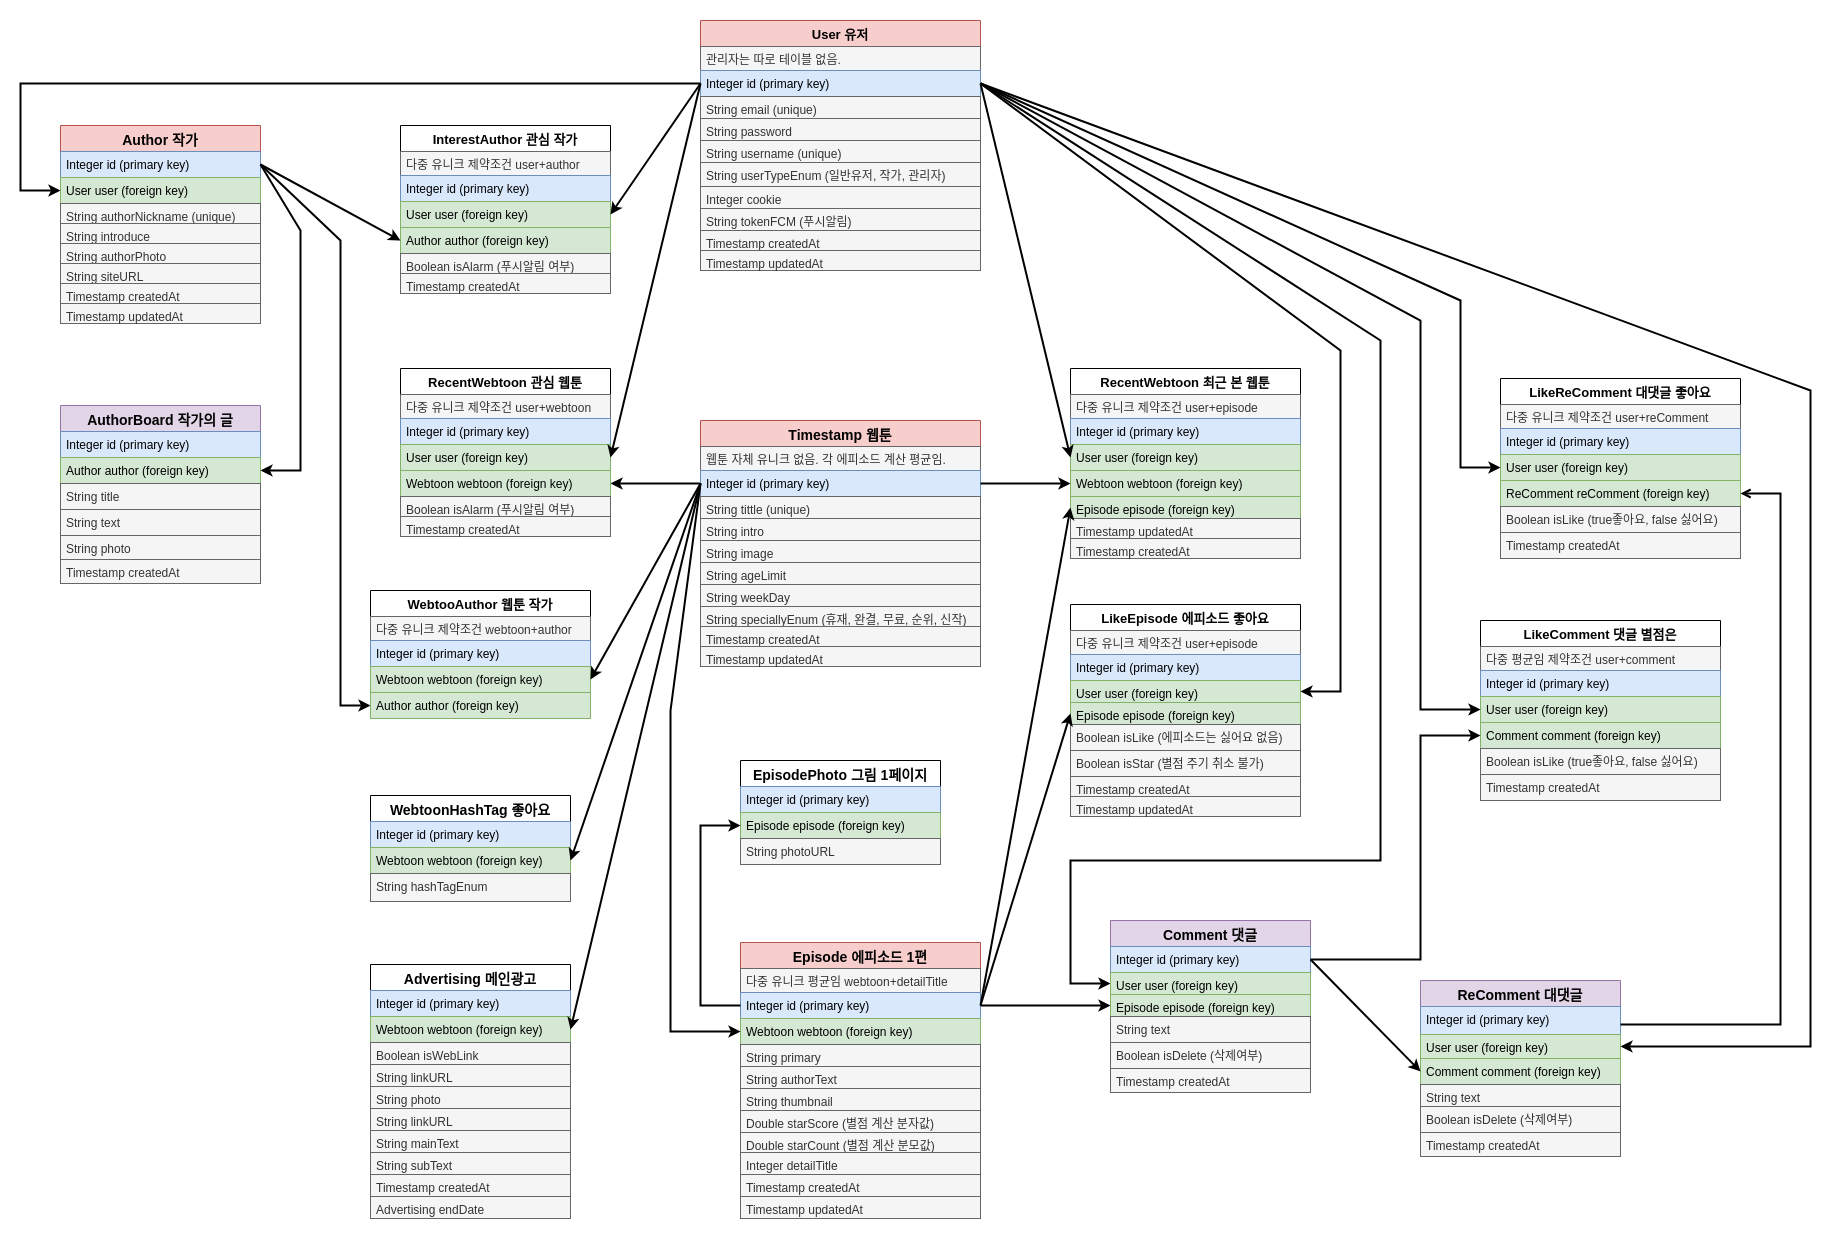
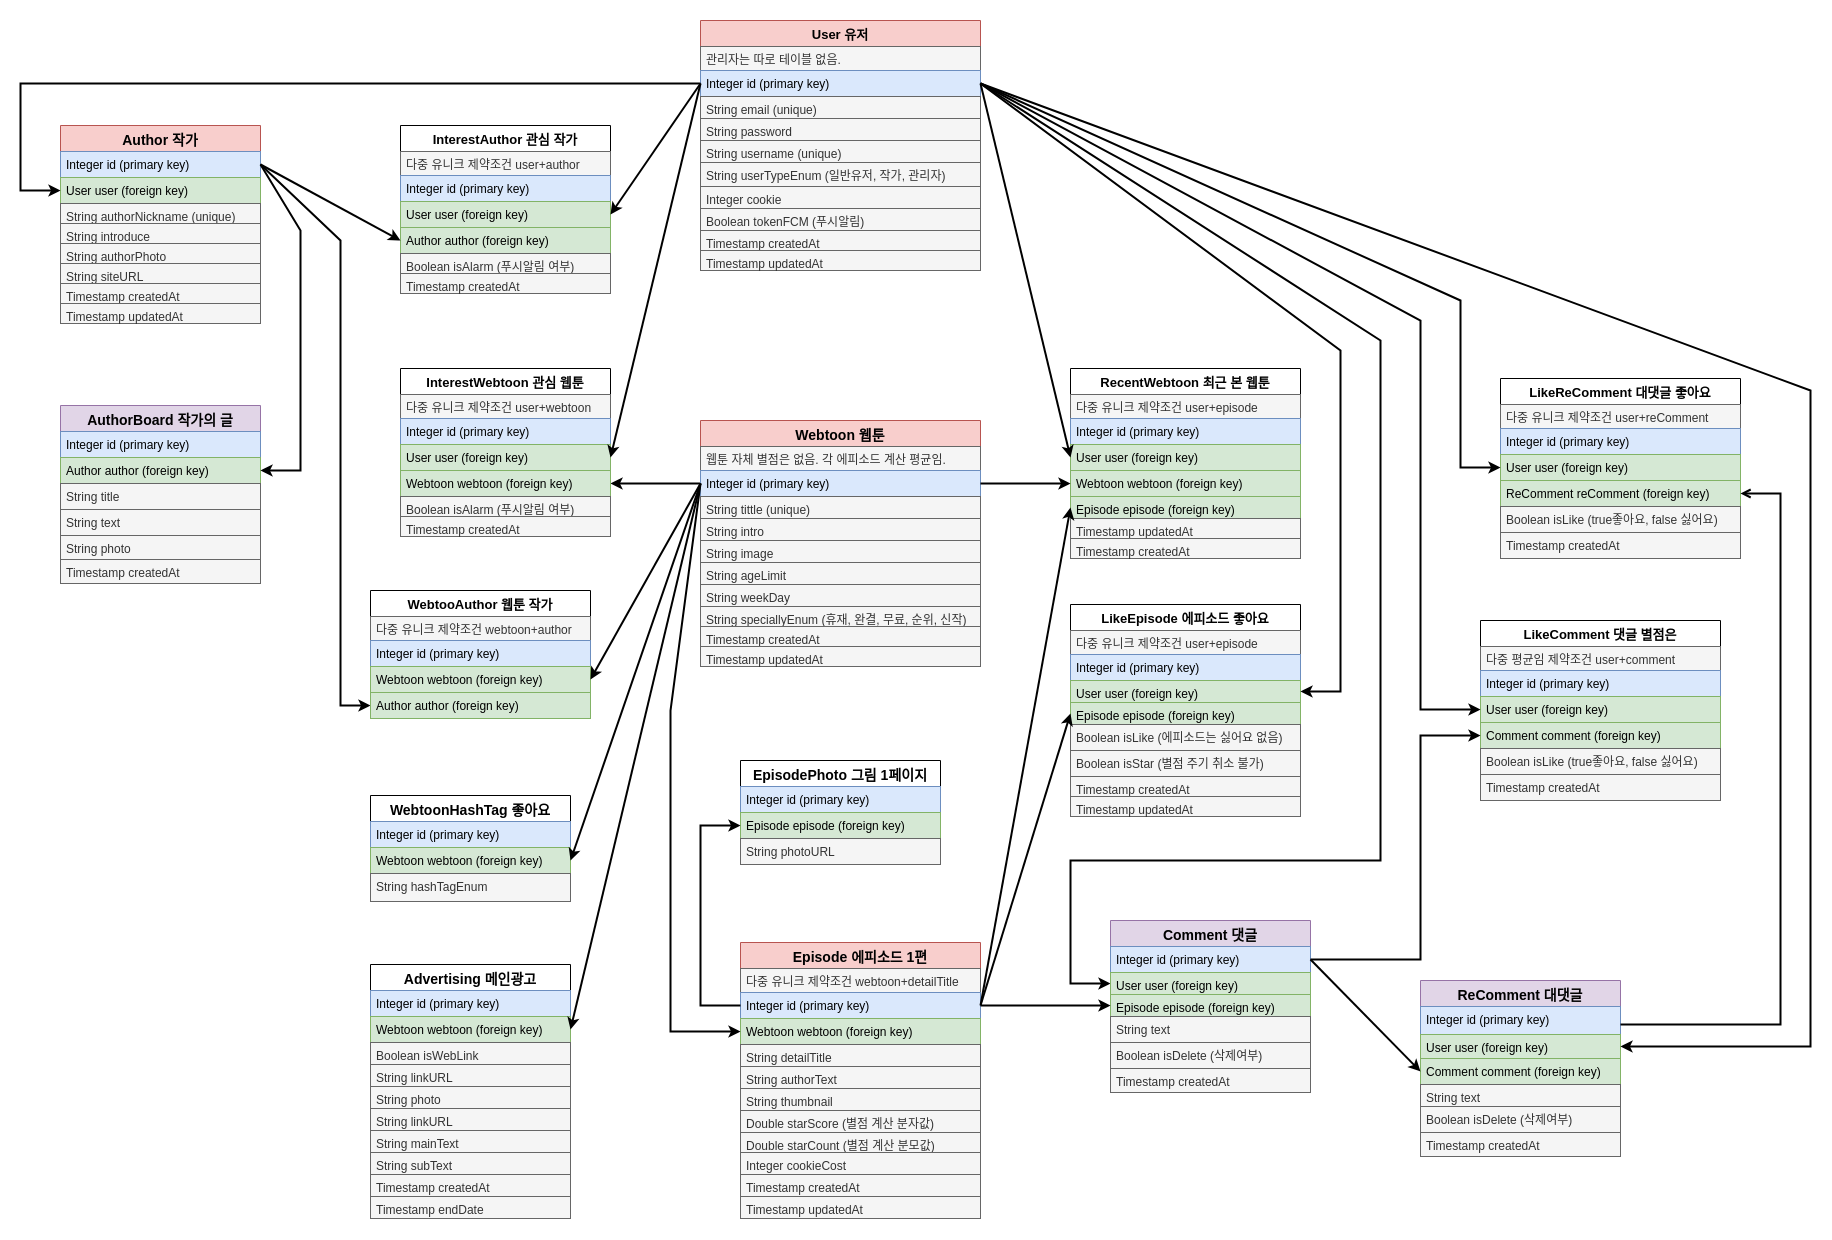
node "String tokenFCM (푸시알림)": label "String tokenFCM (푸시알림)" -> "Boolean tokenFCM (푸시알림)"
node "RecentWebtoon 관심 웹툰": label "RecentWebtoon 관심 웹툰" -> "InterestWebtoon 관심 웹툰"
node "Timestamp 웹툰": label "Timestamp 웹툰" -> "Webtoon 웹툰"
node "웹툰 자체 유니크 없음. 각 에피소드 계산 평균임.": label "웹툰 자체 유니크 없음. 각 에피소드 계산 평균임." -> "웹툰 자체 별점은 없음. 각 에피소드 계산 평균임."
node "다중 유니크 평균임 webtoon+detailTitle": label "다중 유니크 평균임 webtoon+detailTitle" -> "다중 유니크 제약조건 webtoon+detailTitle"
node "String primary": label "String primary" -> "String detailTitle"
node "Integer detailTitle": label "Integer detailTitle" -> "Integer cookieCost"
node "Advertising endDate": label "Advertising endDate" -> "Timestamp endDate"
